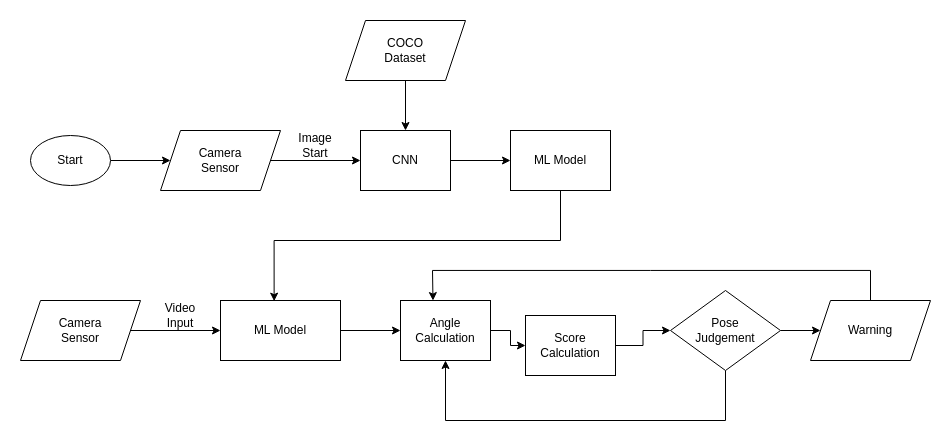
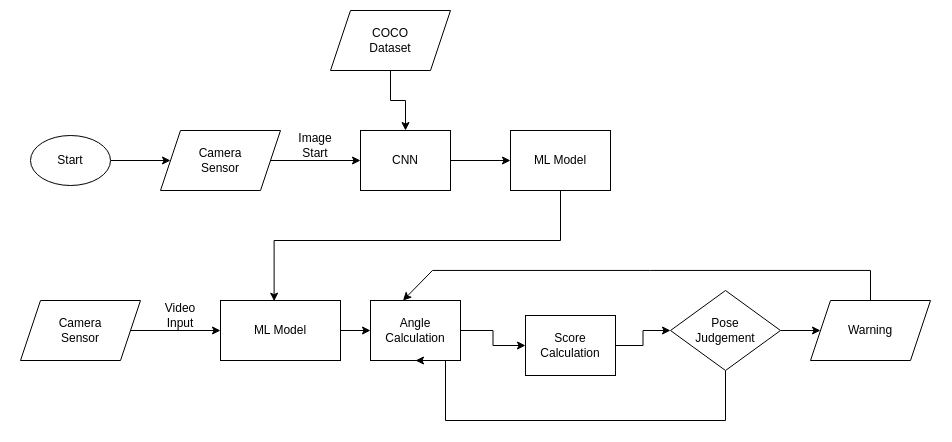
node "COCO Dataset": moved (406, 51) -> (391, 41)
node "Angle Calculation": moved (446, 331) -> (416, 331)
